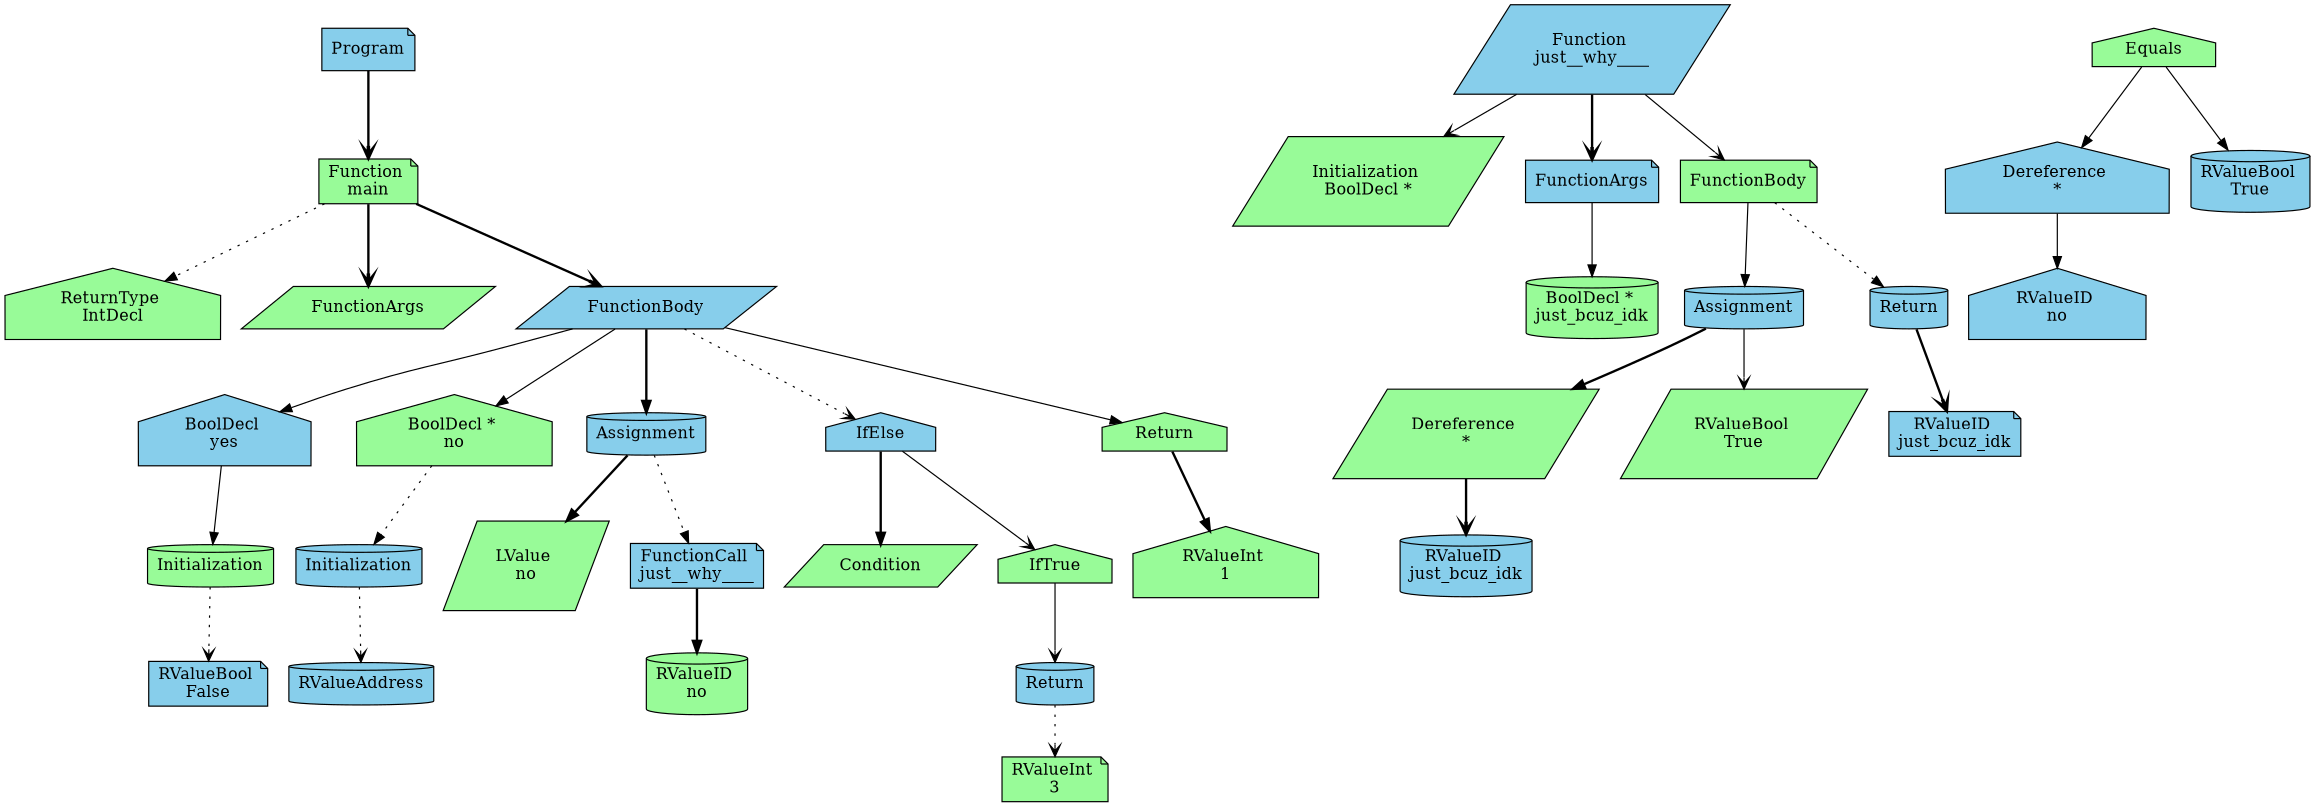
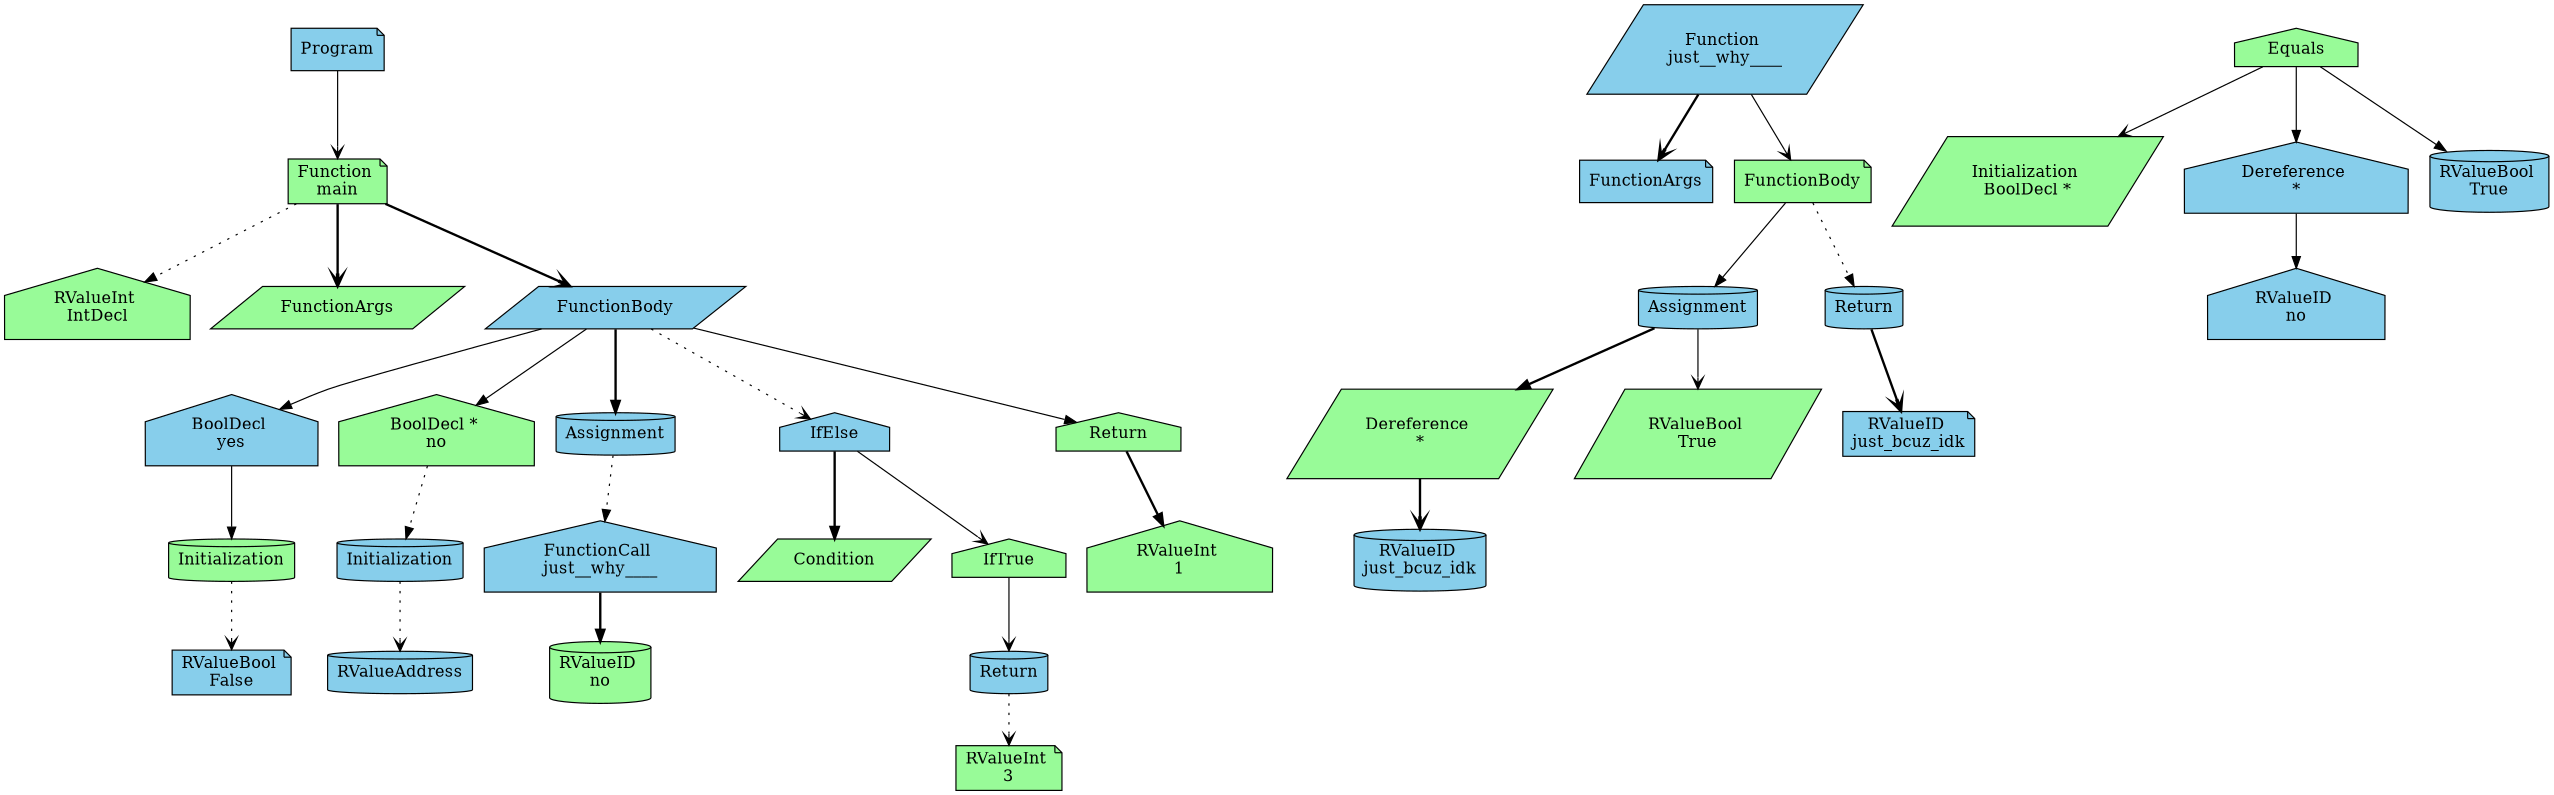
edge "Program" -> "Function main": style bold -> solid
edge "Function just__why____" -> "Initialization BoolDecl *": now "Equals" -> "Initialization BoolDecl *"
node "ReturnType IntDecl": label "ReturnType IntDecl" -> "RValueInt IntDecl"
node "BoolDecl * just_bcuz_idk": removed
node "LValue no": removed
node "FunctionCall just__why____": shape note -> house
